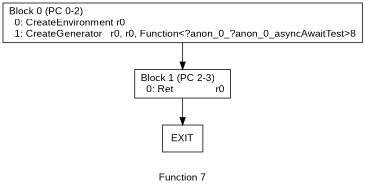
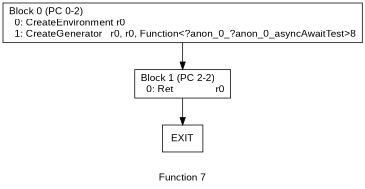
node "Block 1 (PC 2-3) 0: Ret               r0": label "Block 1 (PC 2-3) 0: Ret               r0" -> "Block 1 (PC 2-2) 0: Ret               r0"
